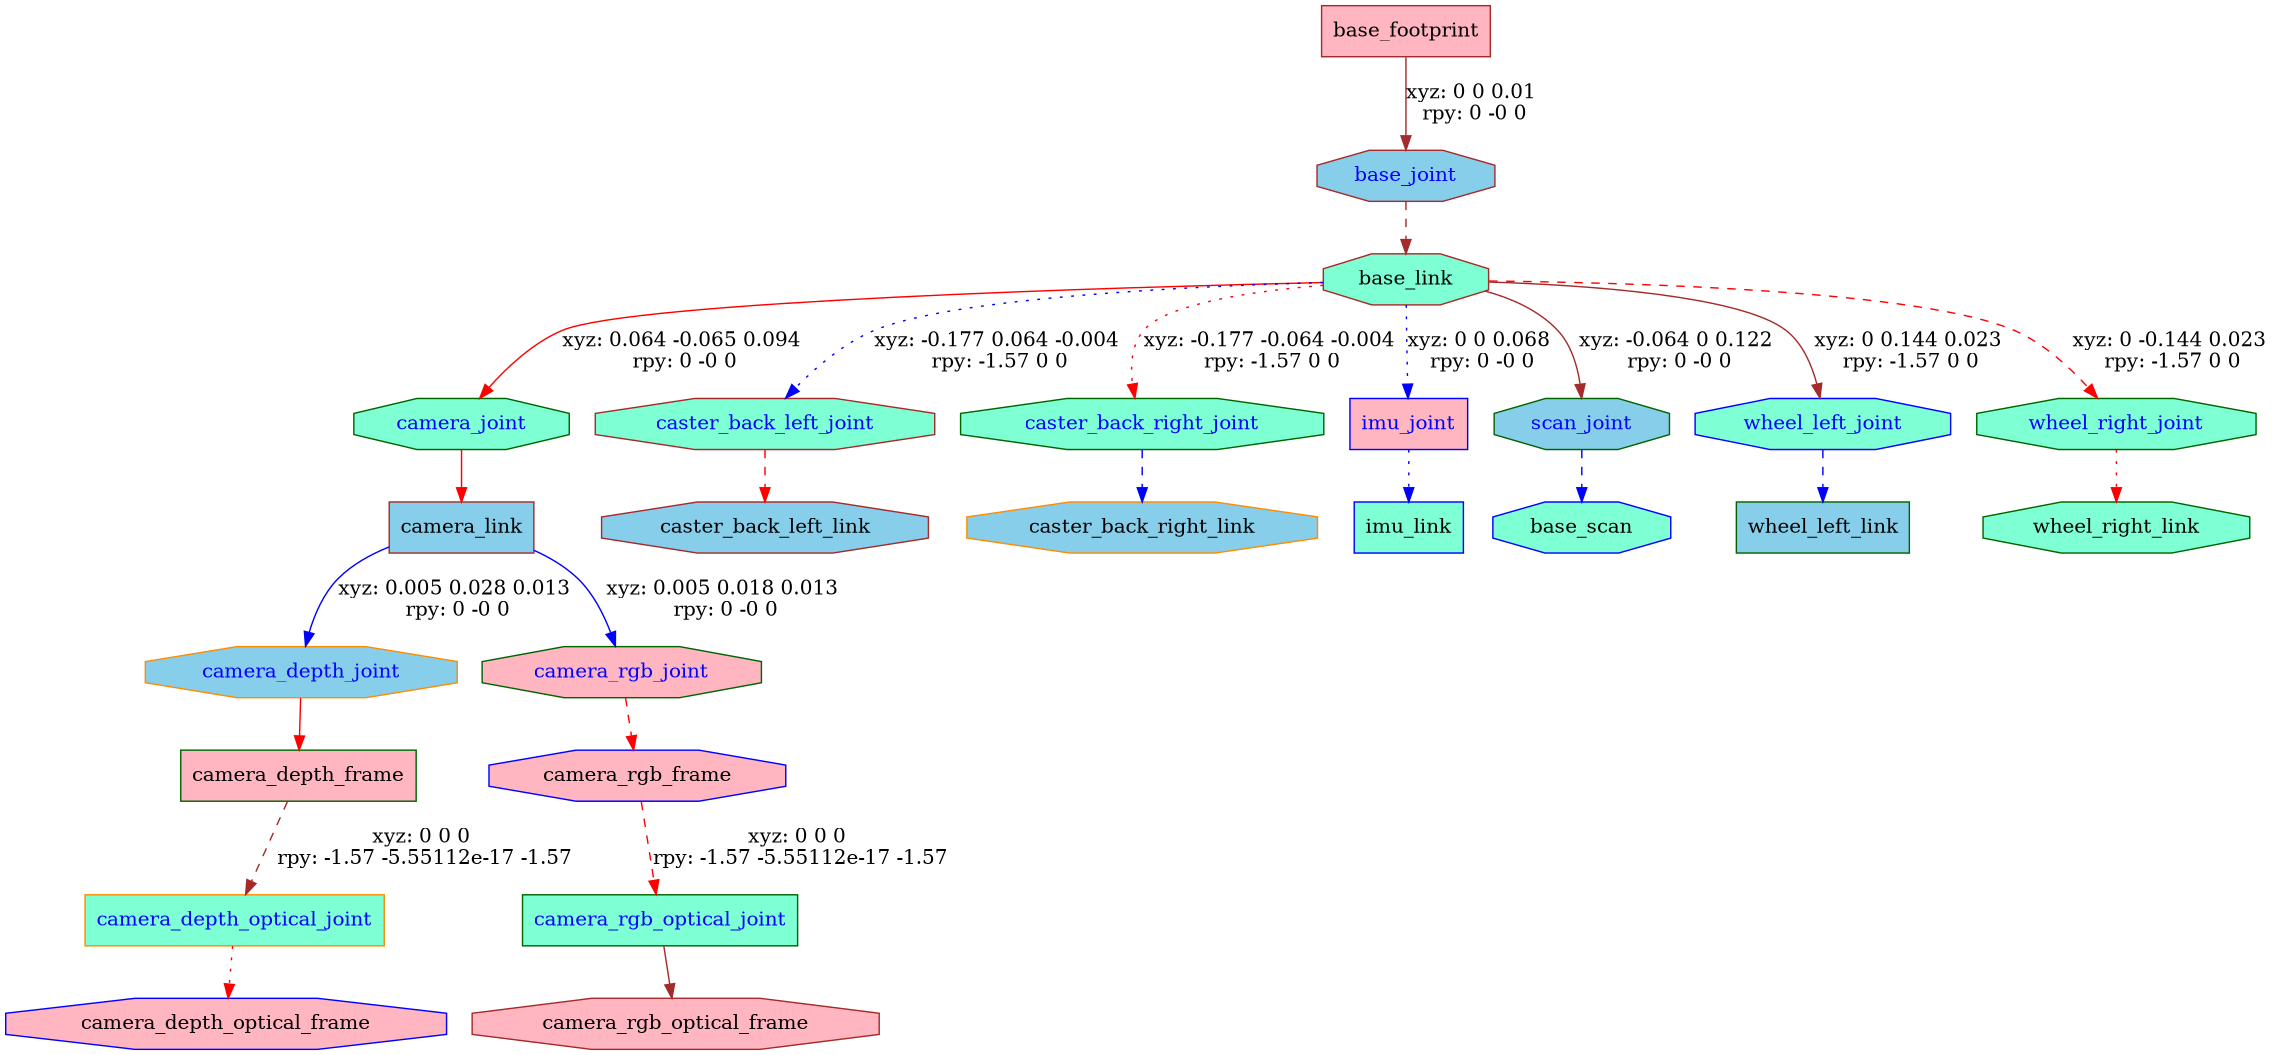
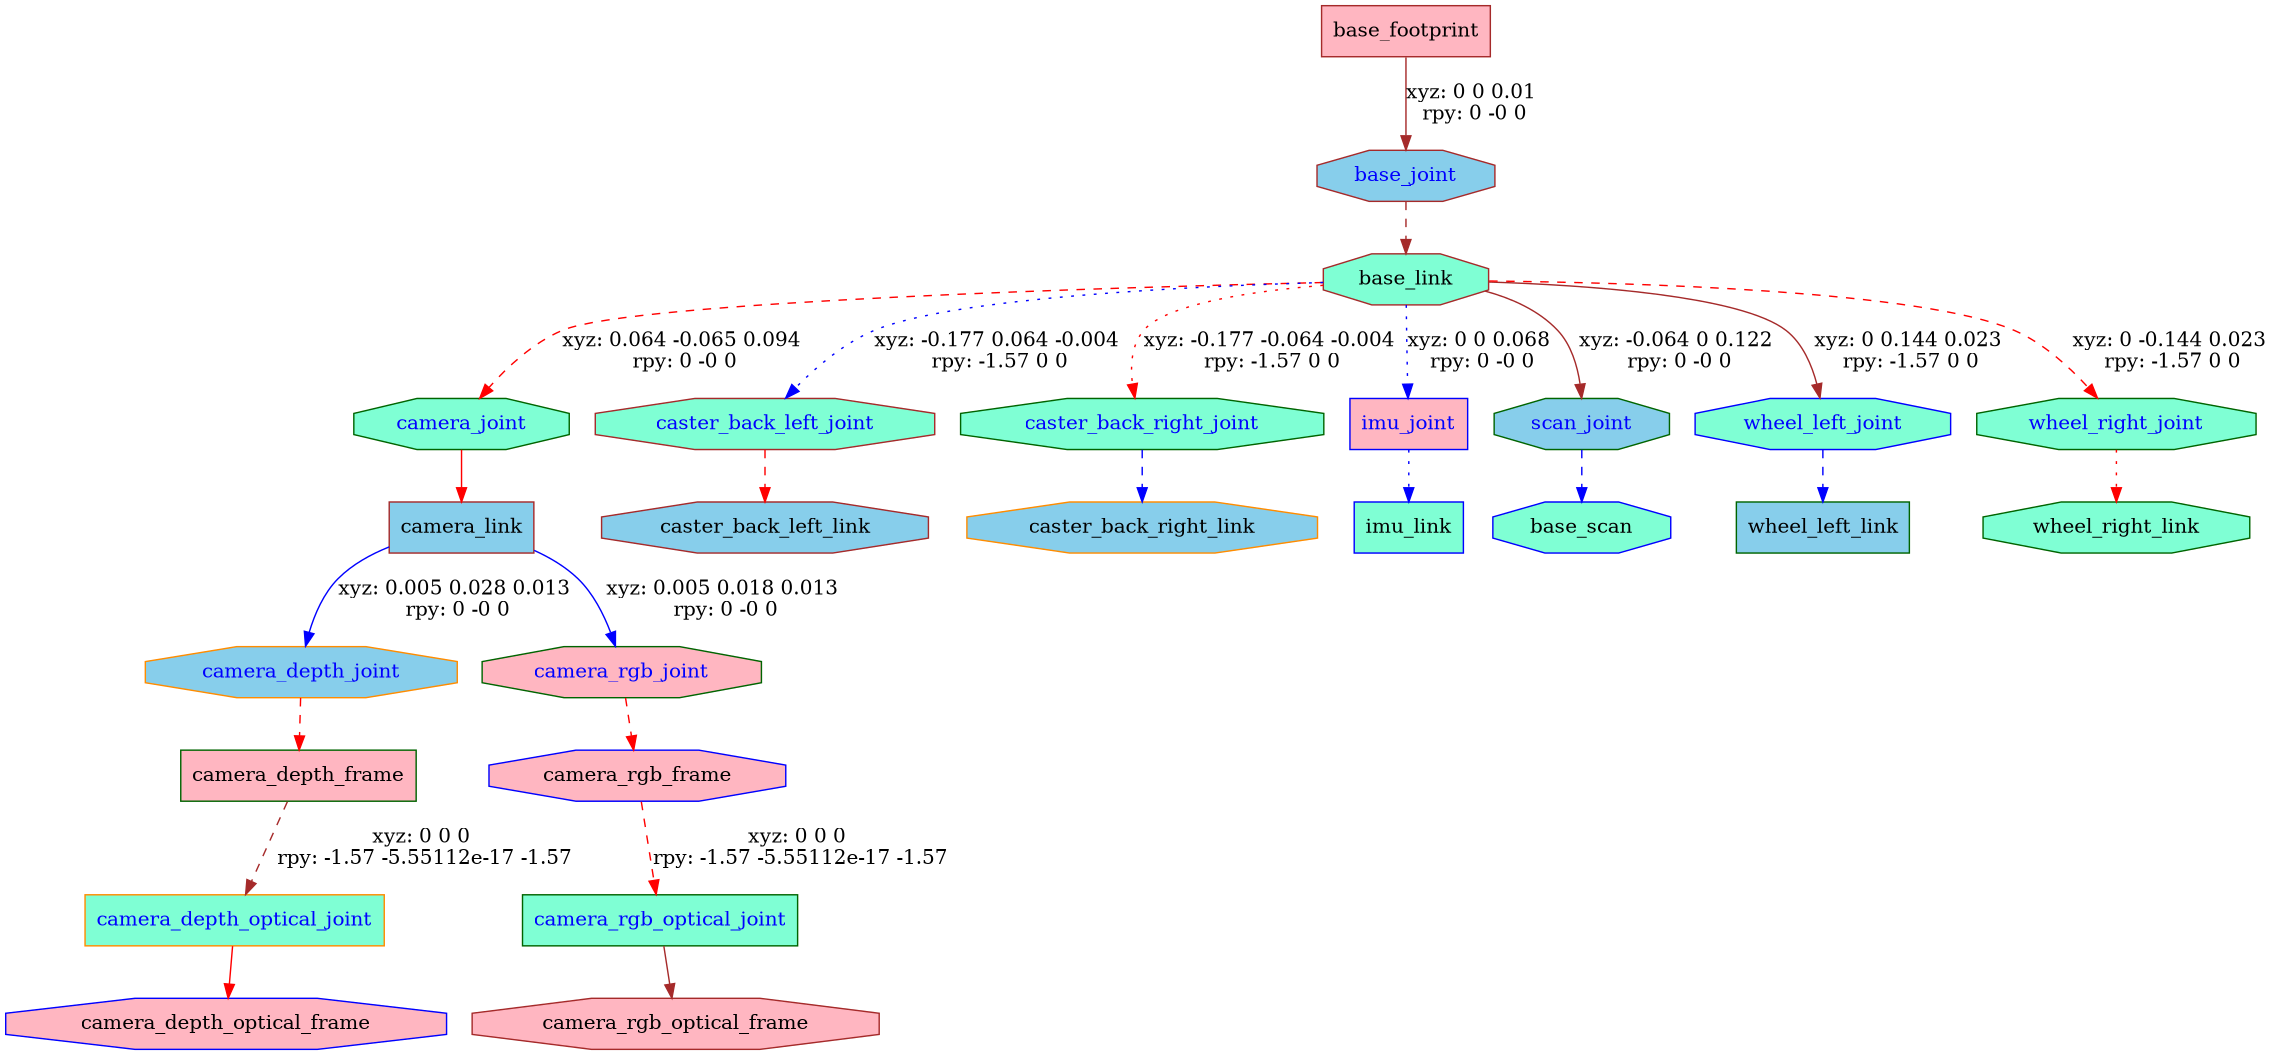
edge "base_link" -> "camera_joint": style solid -> dashed
edge "camera_depth_joint" -> "camera_depth_frame": style solid -> dashed
edge "camera_depth_optical_joint" -> "camera_depth_optical_frame": style dotted -> solid
